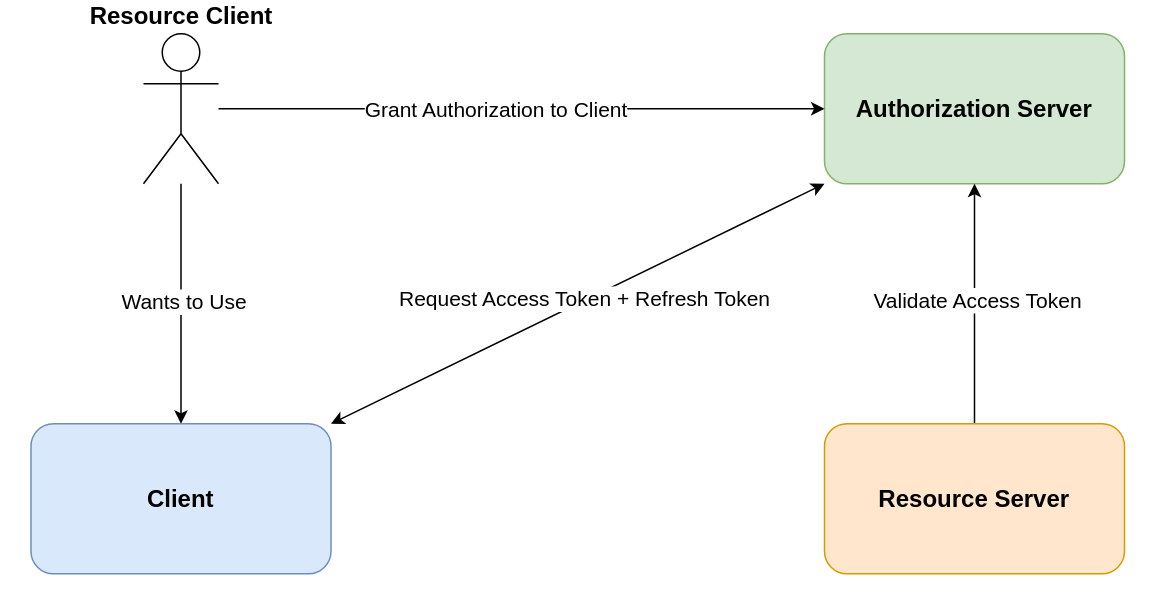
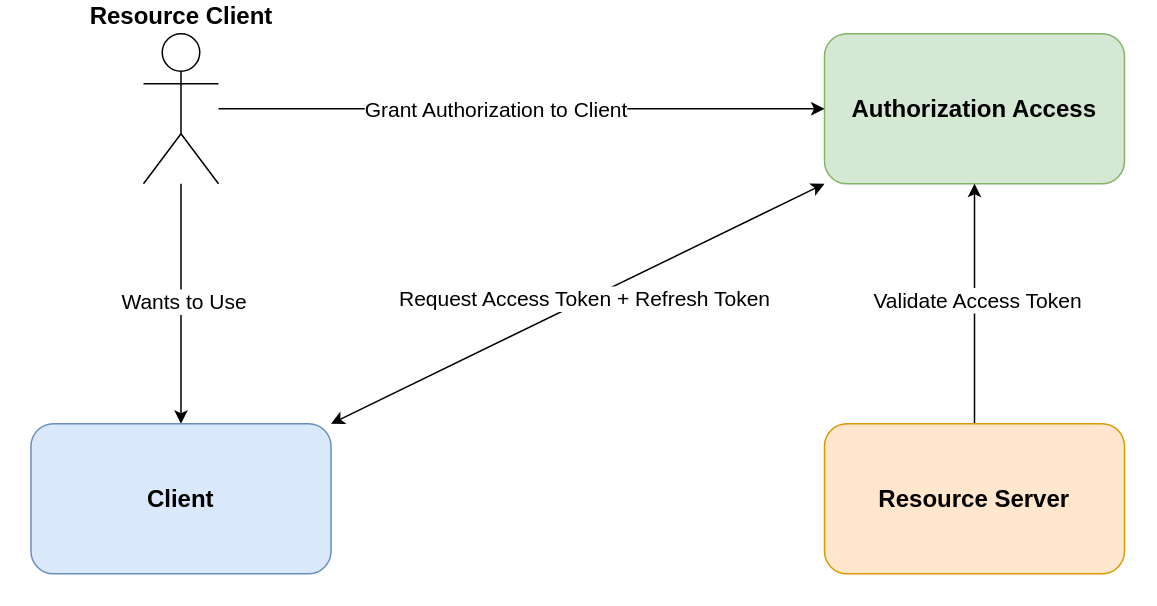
node "Authorization Server": label "Authorization Server" -> "Authorization Access"
